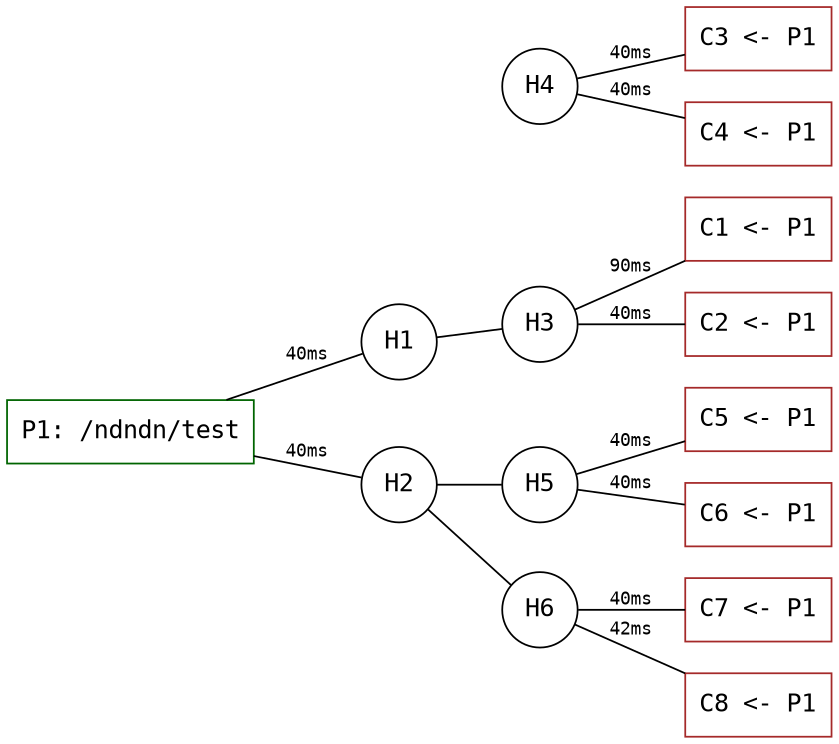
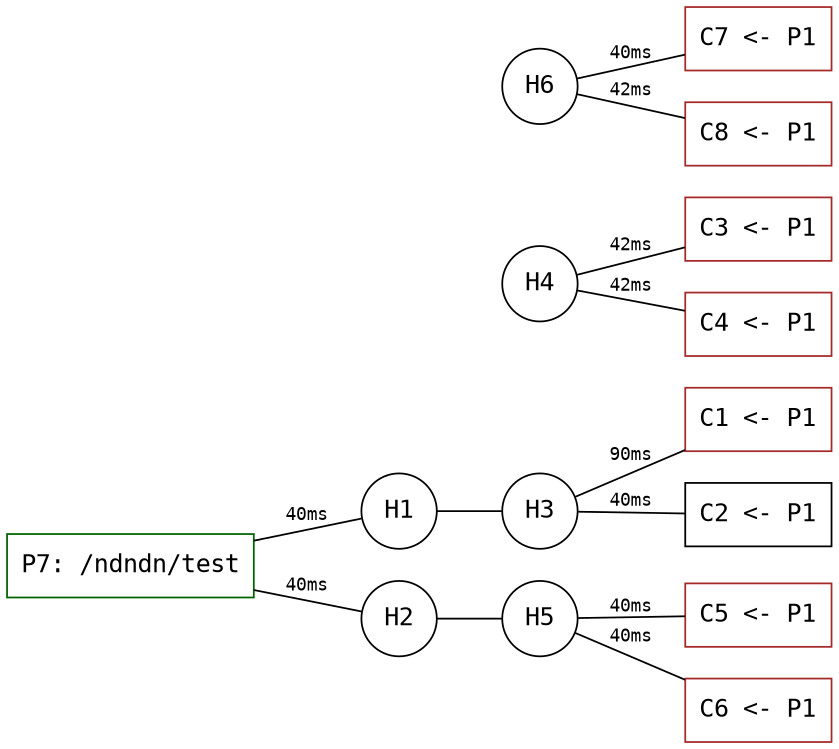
edge "C3 <- P1" -- "H4": label "40ms" -> "42ms"
edge "H4" -- "C4 <- P1": label "40ms" -> "42ms"
node "C2 <- P1": color brown -> black
node "P1: /ndndn/test": label "P1: /ndndn/test" -> "P7: /ndndn/test"
edge "H2" -- "H6": removed
